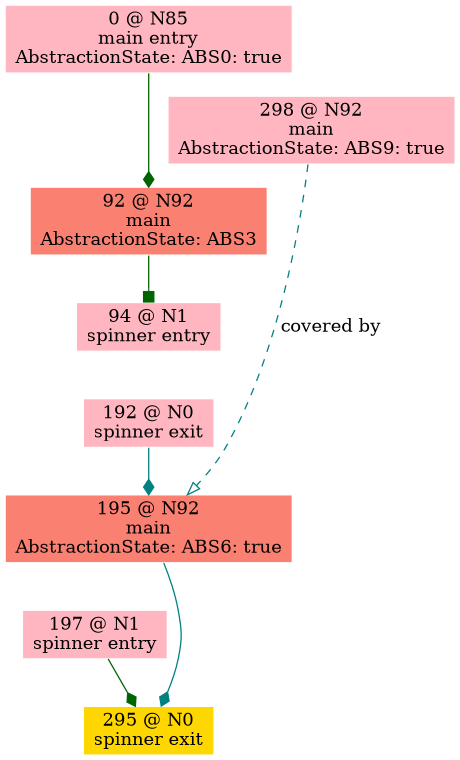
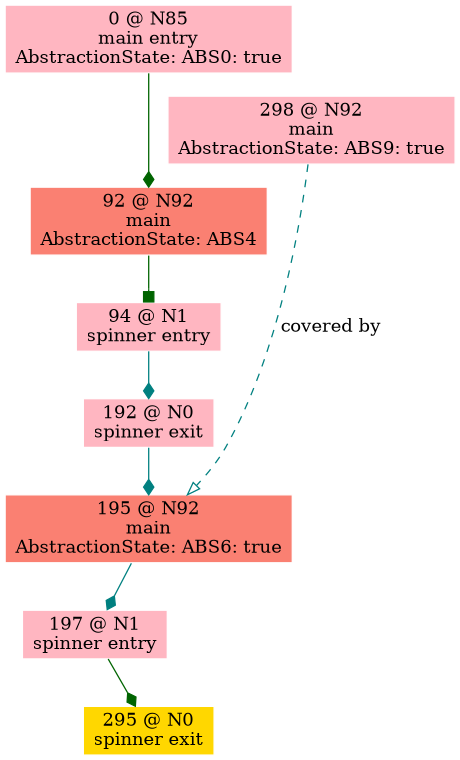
node "92 @ N92 main AbstractionState: ABS3": label "92 @ N92 main AbstractionState: ABS3" -> "92 @ N92 main AbstractionState: ABS4"
edge "94 @ N1 spinner entry" -> "192 @ N0 spinner exit": added
edge "195 @ N92 main AbstractionState: ABS6: true" -> "295 @ N0 spinner exit": now "195 @ N92 main AbstractionState: ABS6: true" -> "197 @ N1 spinner entry"
